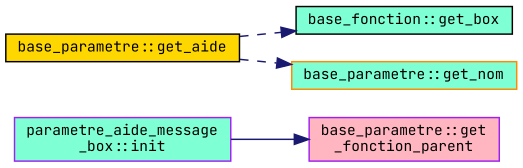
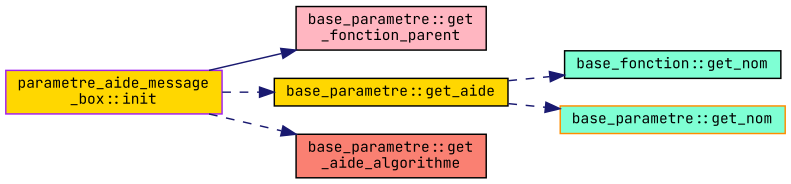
node "base_fonction::get_box": label "base_fonction::get_box" -> "base_fonction::get_nom"
edge "parametre_aide_message _box::init" -> "base_parametre::get_aide": added
node "parametre_aide_message _box::init": fillcolor aquamarine -> gold
node "base_parametre::get _fonction_parent": color purple -> black
node "base_parametre::get _aide_algorithme": added
